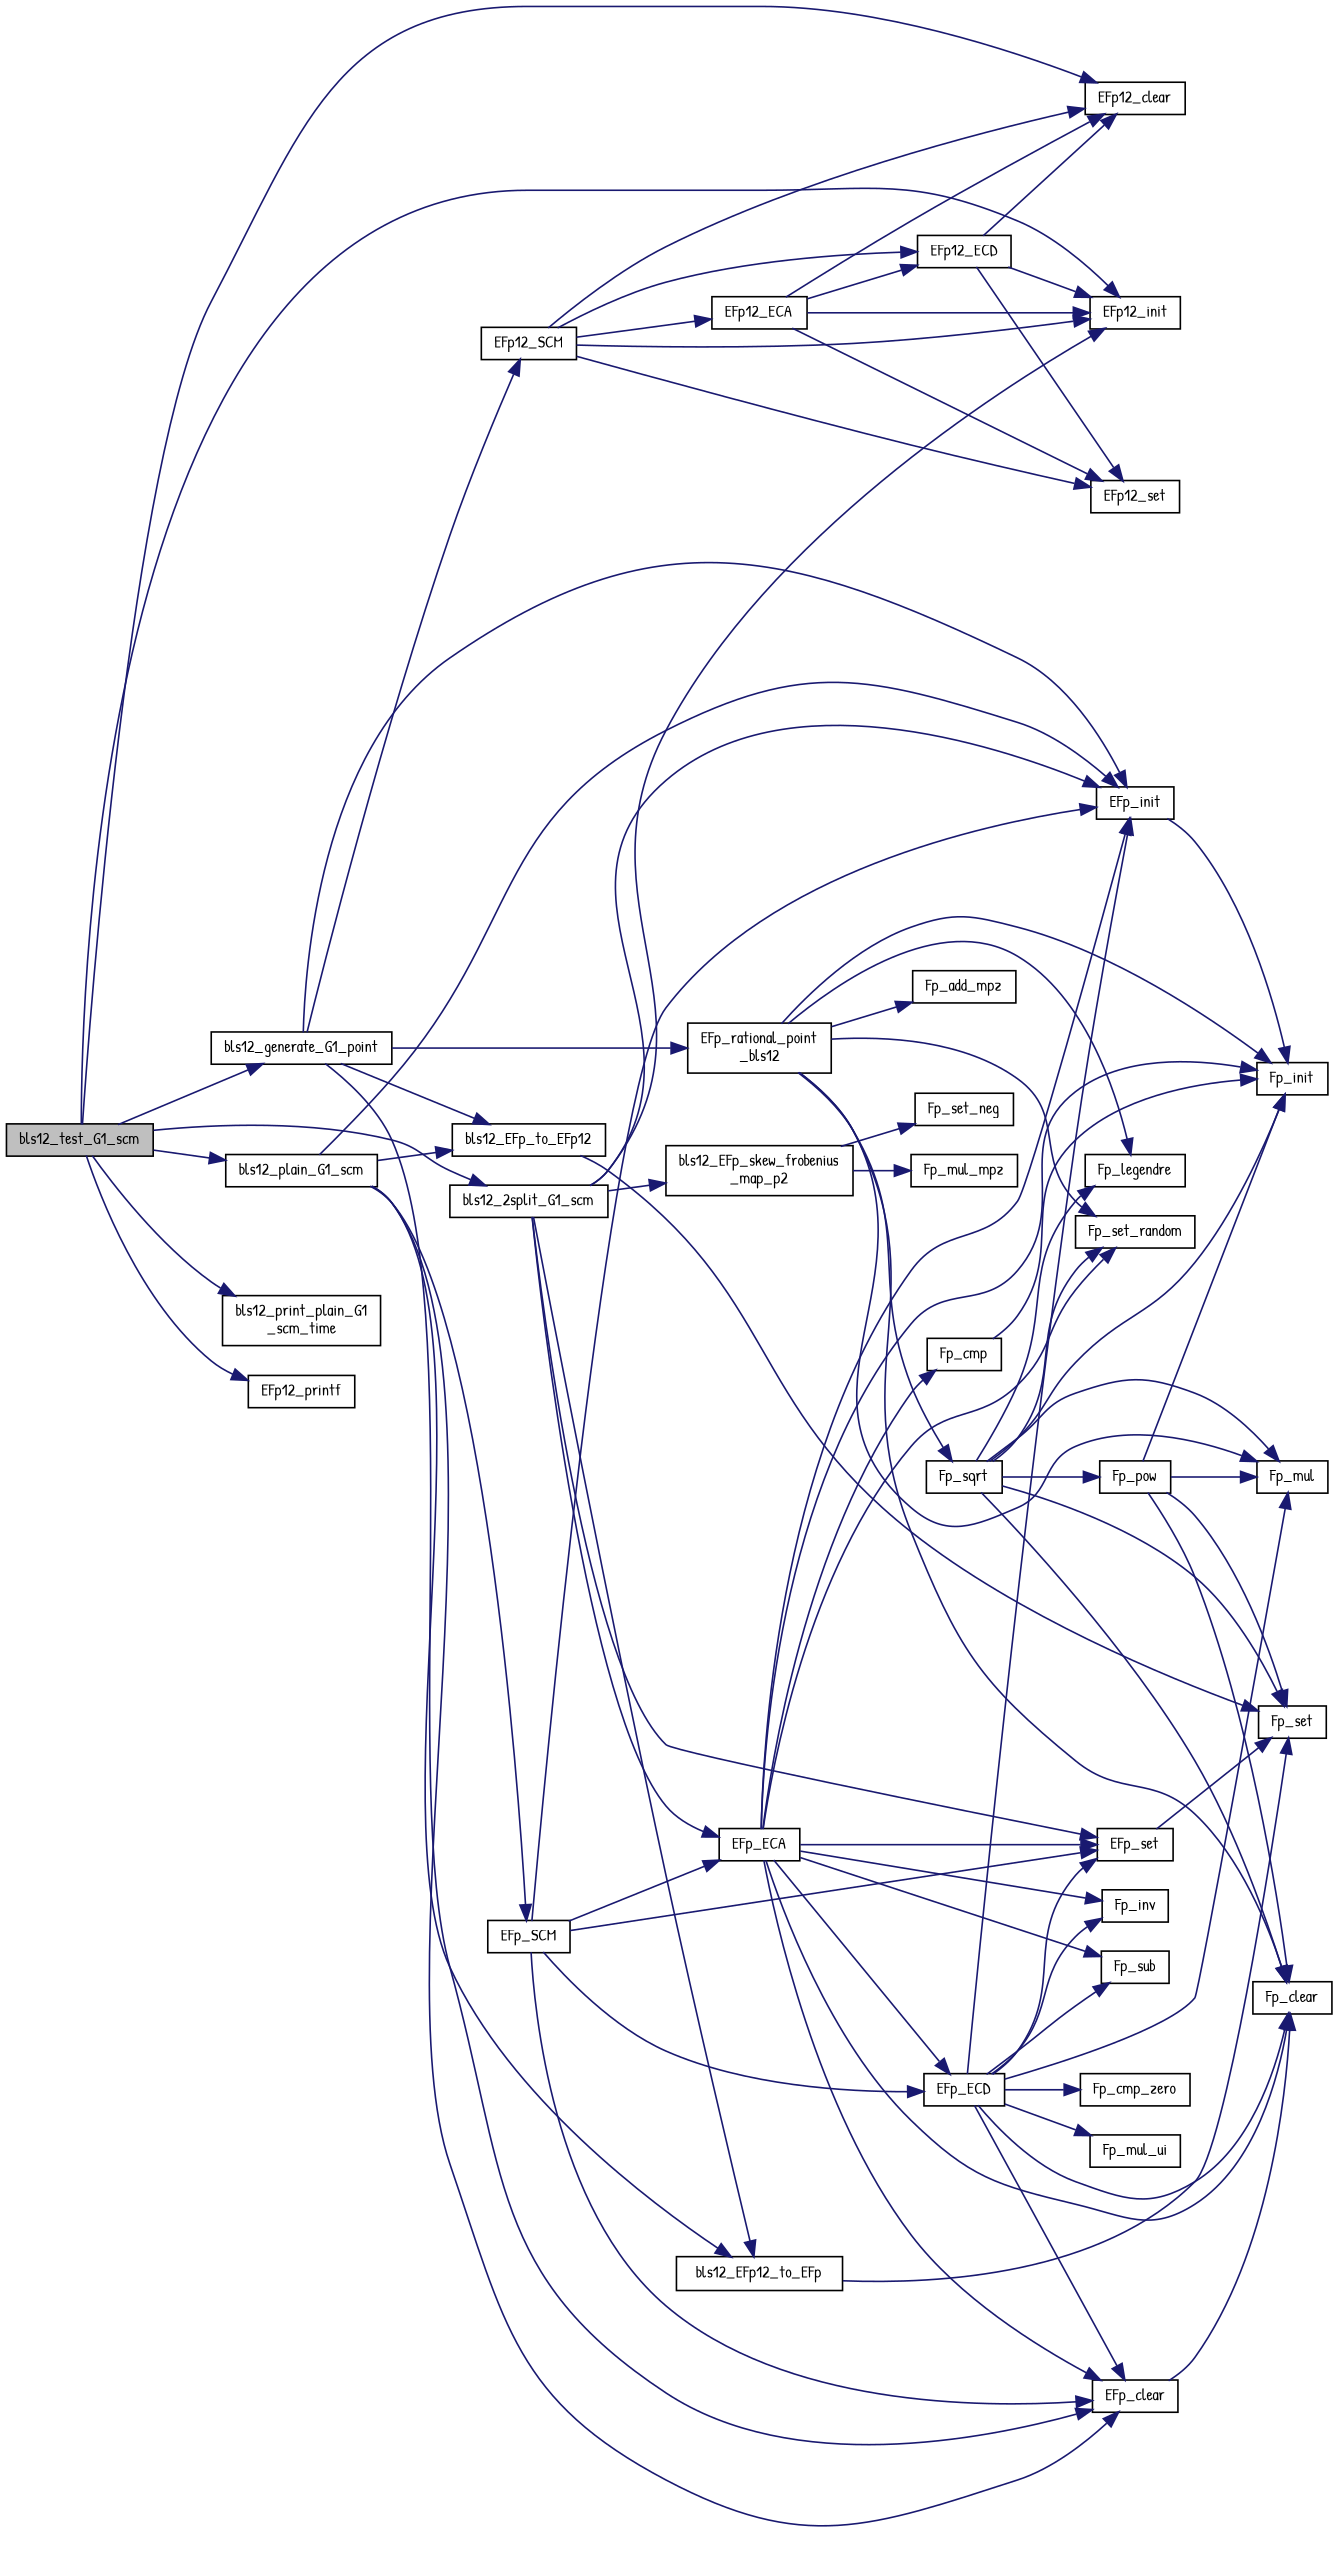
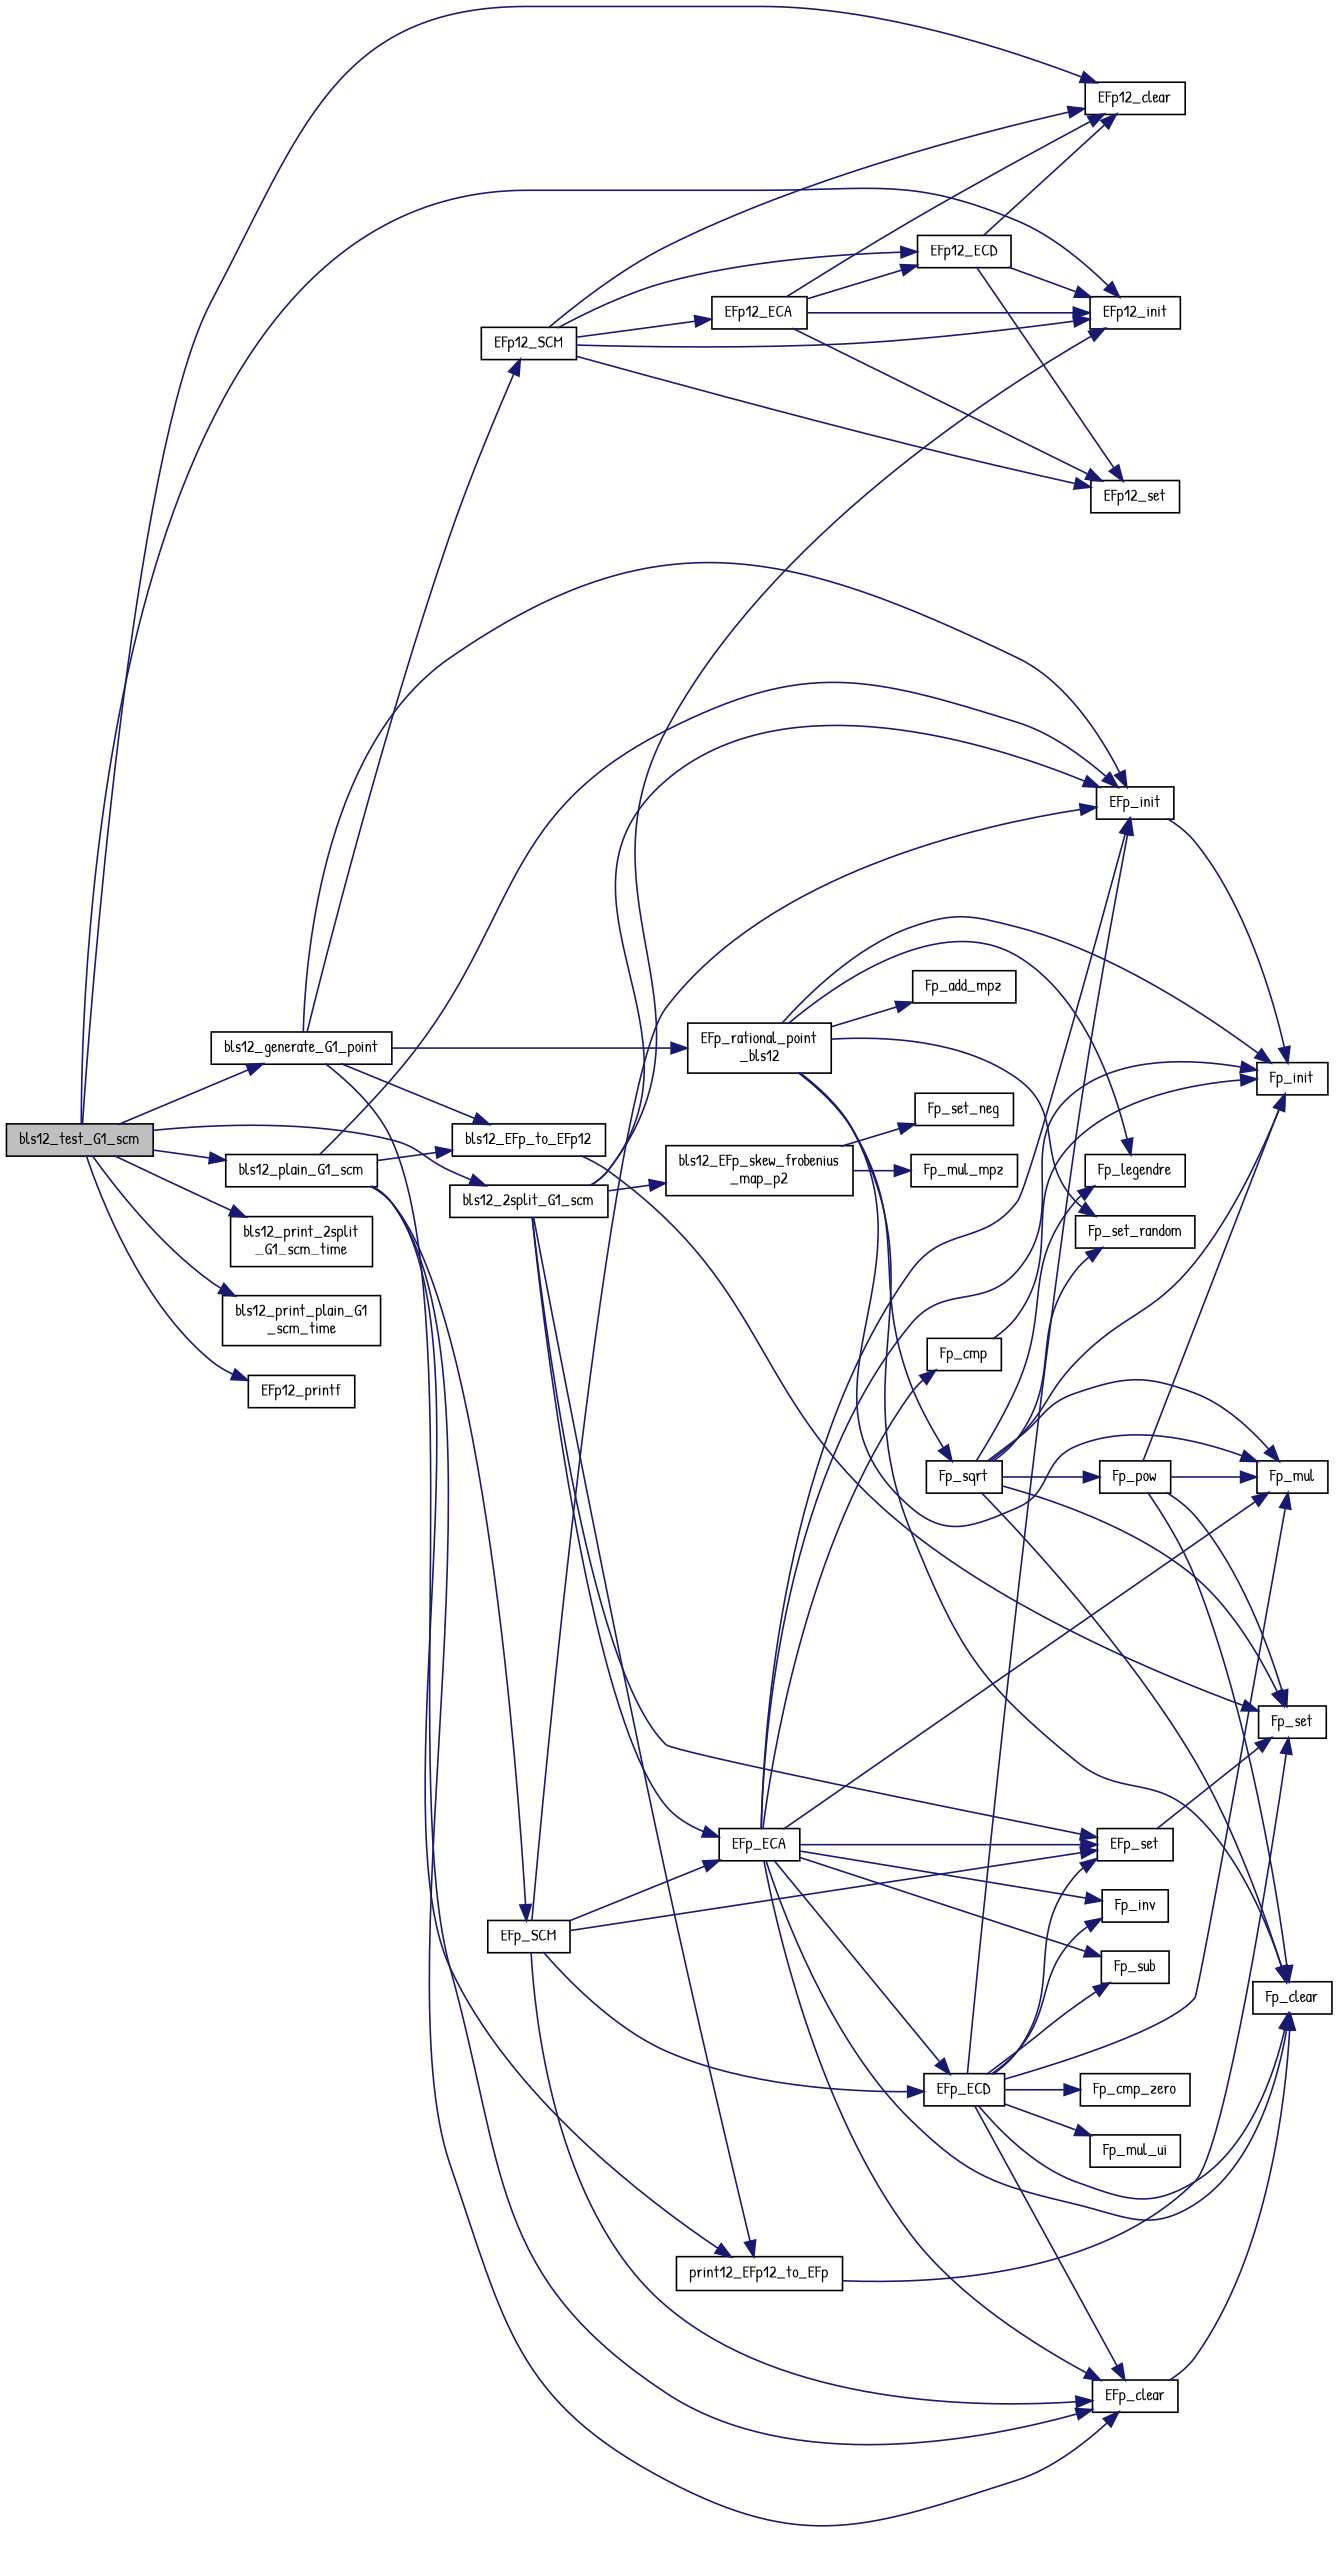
node "bls12_print_2split _G1_scm_time": added
edge "EFp_ECA" -> "Fp_set_random": now "EFp_ECA" -> "Fp_mul"
node "bls12_EFp12_to_EFp": label "bls12_EFp12_to_EFp" -> "print12_EFp12_to_EFp"
